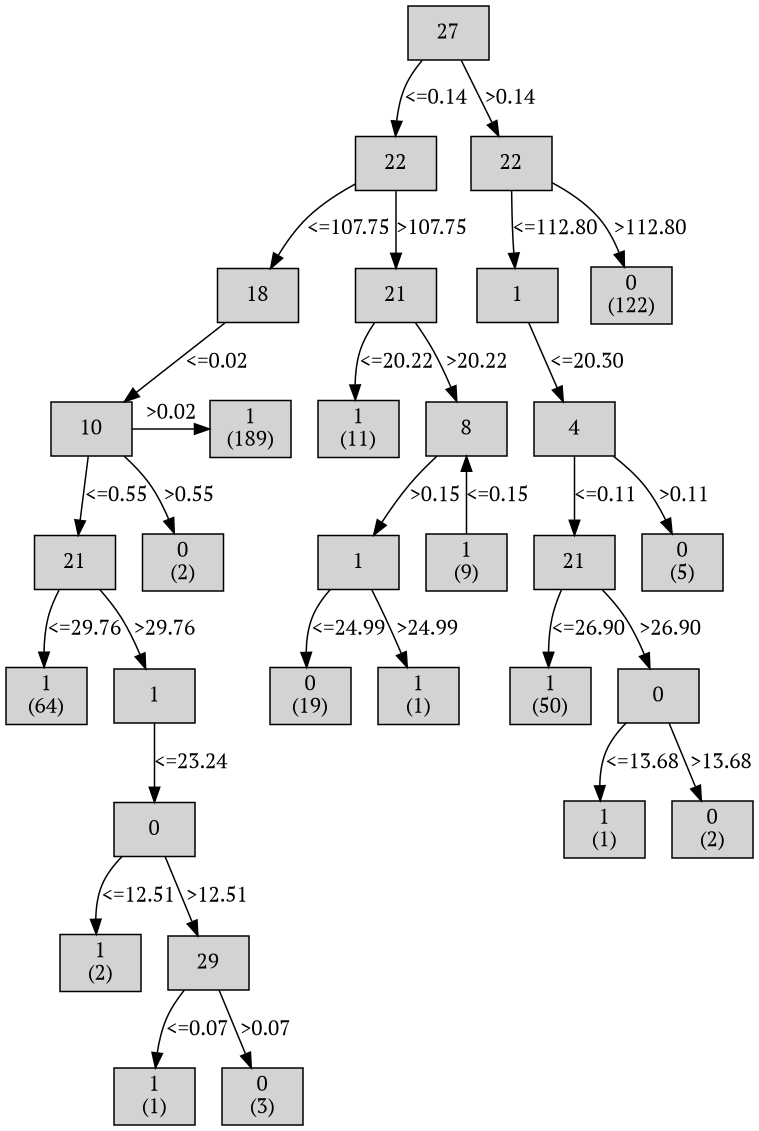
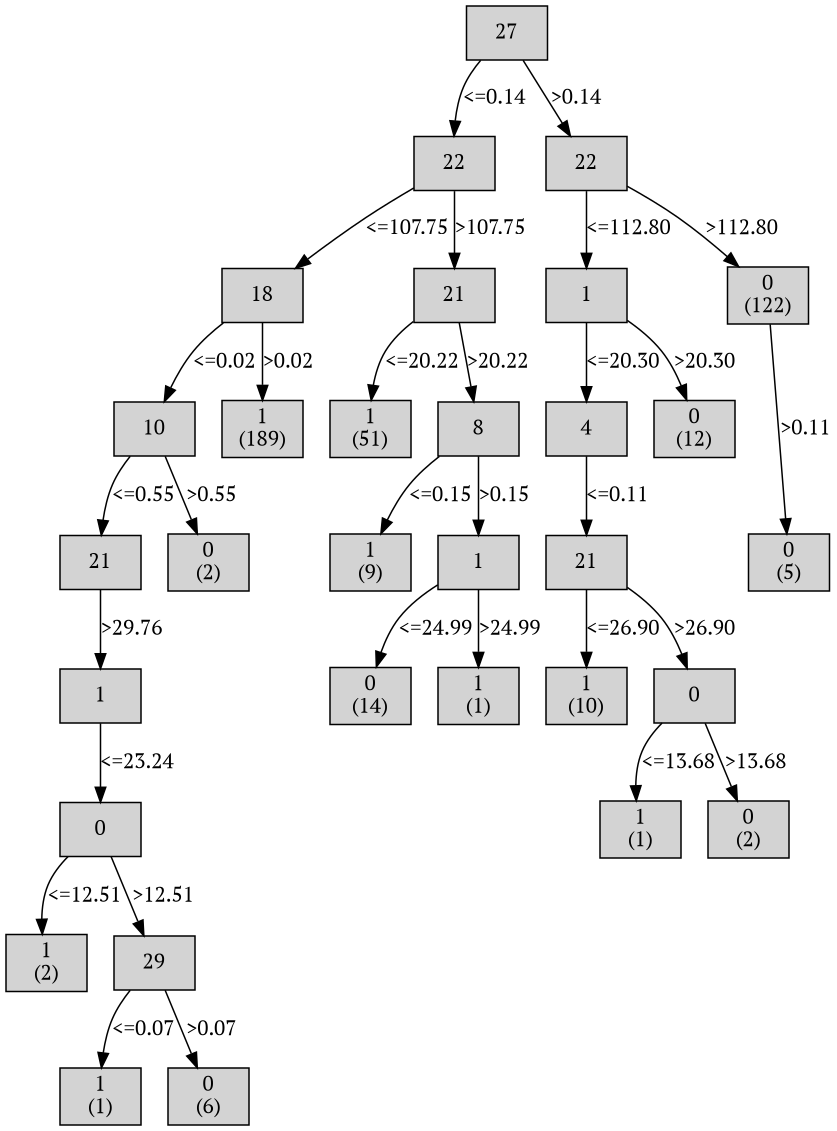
edge "10" -> "1 (189)": now "18" -> "1 (189)"
node "1 (11)": label "1 (11)" -> "1 (51)"
node "0 (12)": added
edge "4" -> "0 (5)": now "0 (122)" -> "0 (5)"
edge "1 (9)" -> "8": reversed
node "1 (64)": removed
node "0 (19)": label "0 (19)" -> "0 (14)"
node "1 (50)": label "1 (50)" -> "1 (10)"
node "0 (3)": label "0 (3)" -> "0 (6)"
